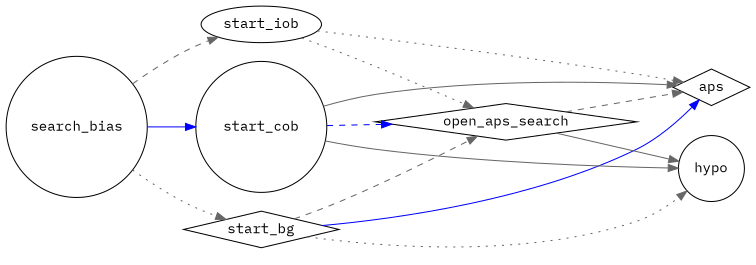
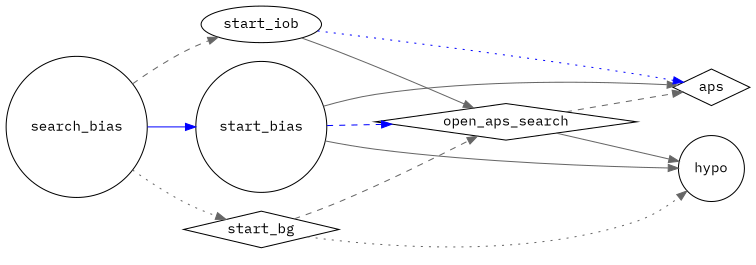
edge "start_iob" -> "aps": color gray40 -> blue
edge "start_iob" -> "open_aps_search": style dotted -> solid
node "start_cob": label "start_cob" -> "start_bias"
edge "start_bg" -> "aps": removed
